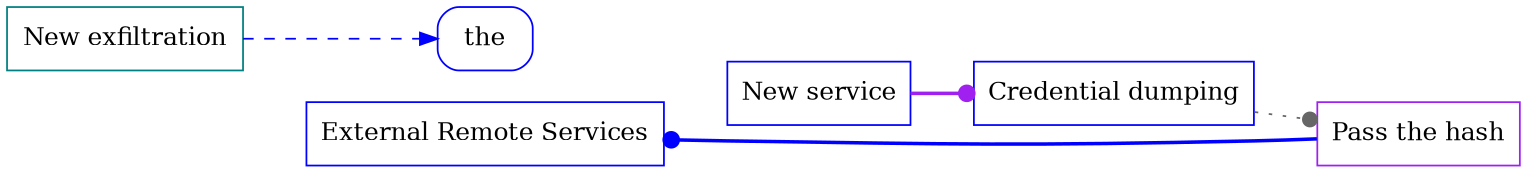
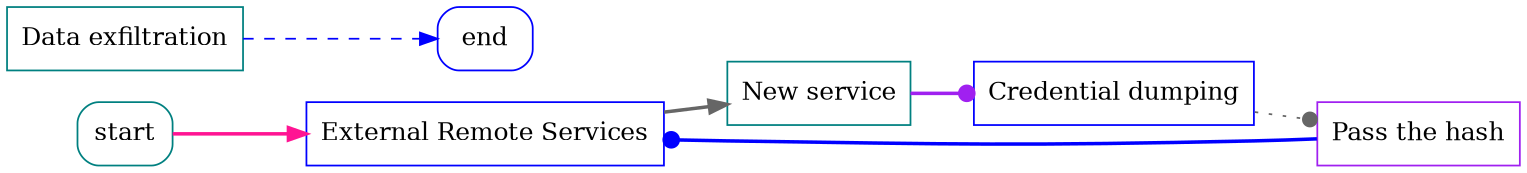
node "New exfiltration": label "New exfiltration" -> "Data exfiltration"
node "the": label "the" -> "end"
node "New service": color blue -> teal
edge "External Remote Services" -> "New service": added
node "start": added
